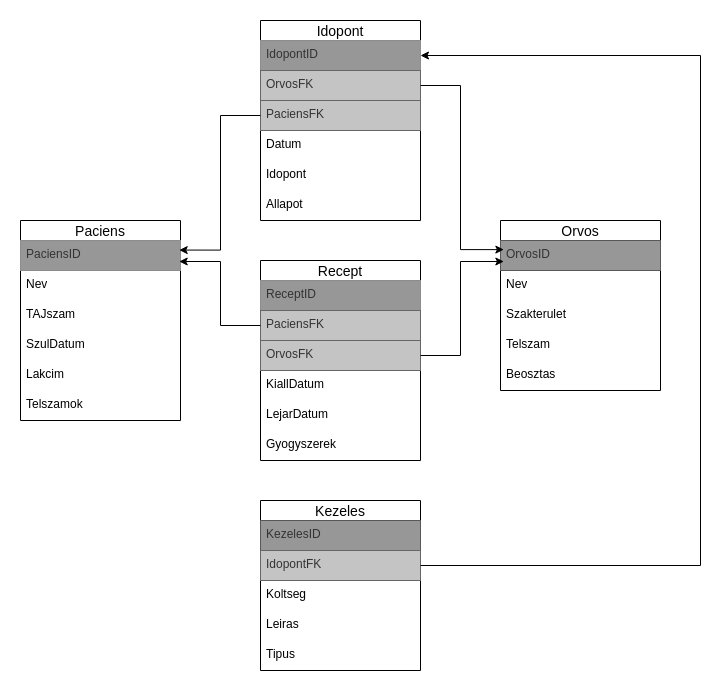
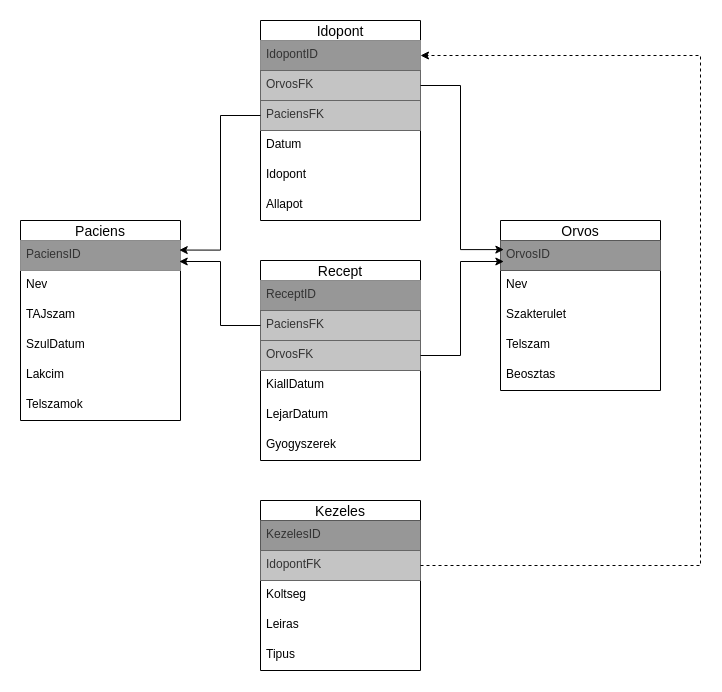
edge "IdopontFK" -> "IdopontID": style solid -> dashed
